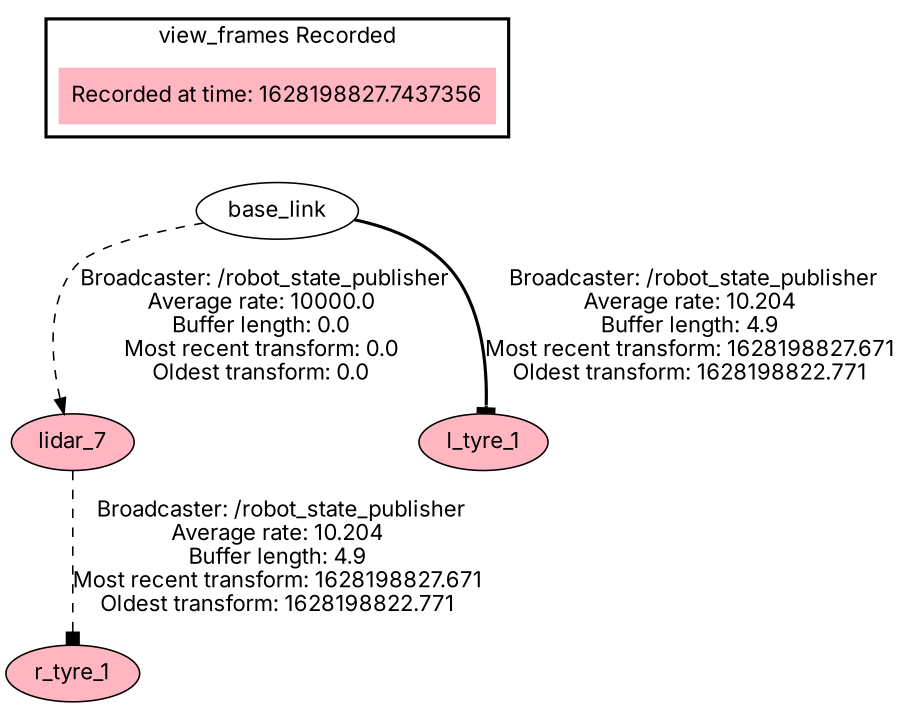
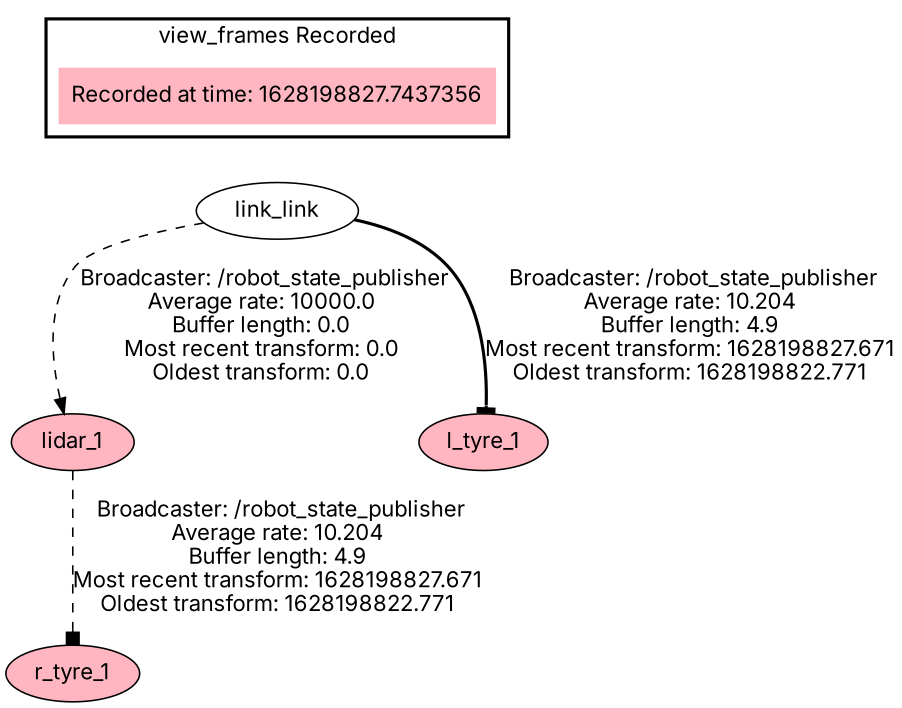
node "base_link": label "base_link" -> "link_link"
node "lidar_7": label "lidar_7" -> "lidar_1"
